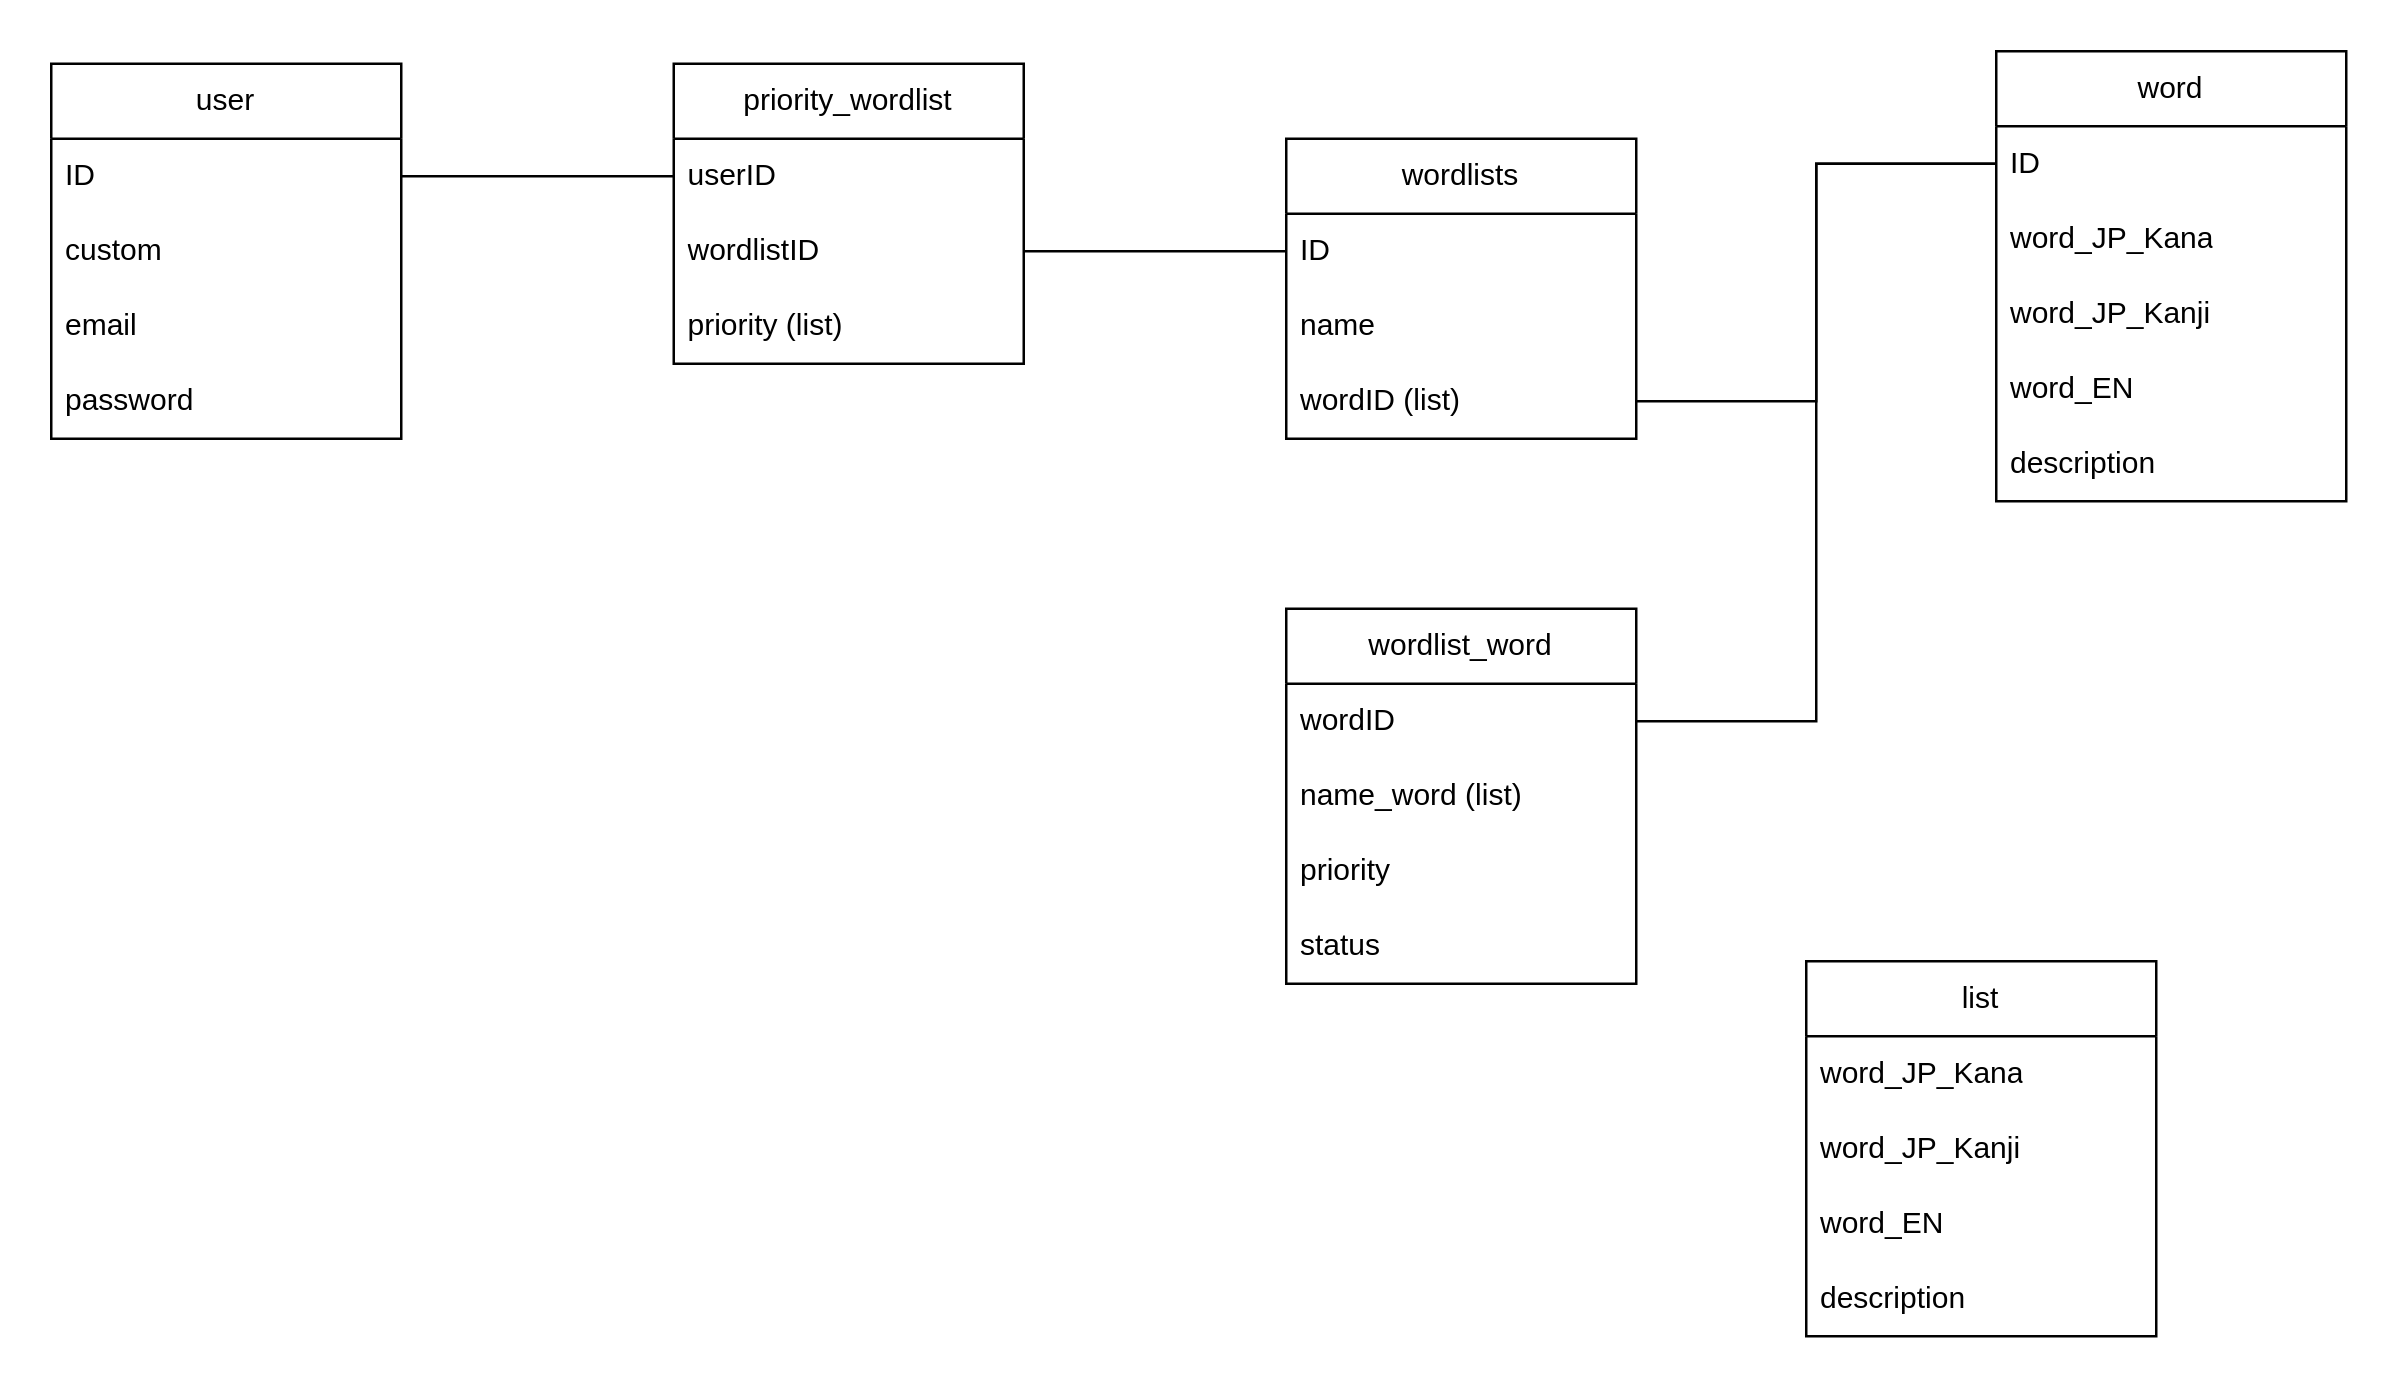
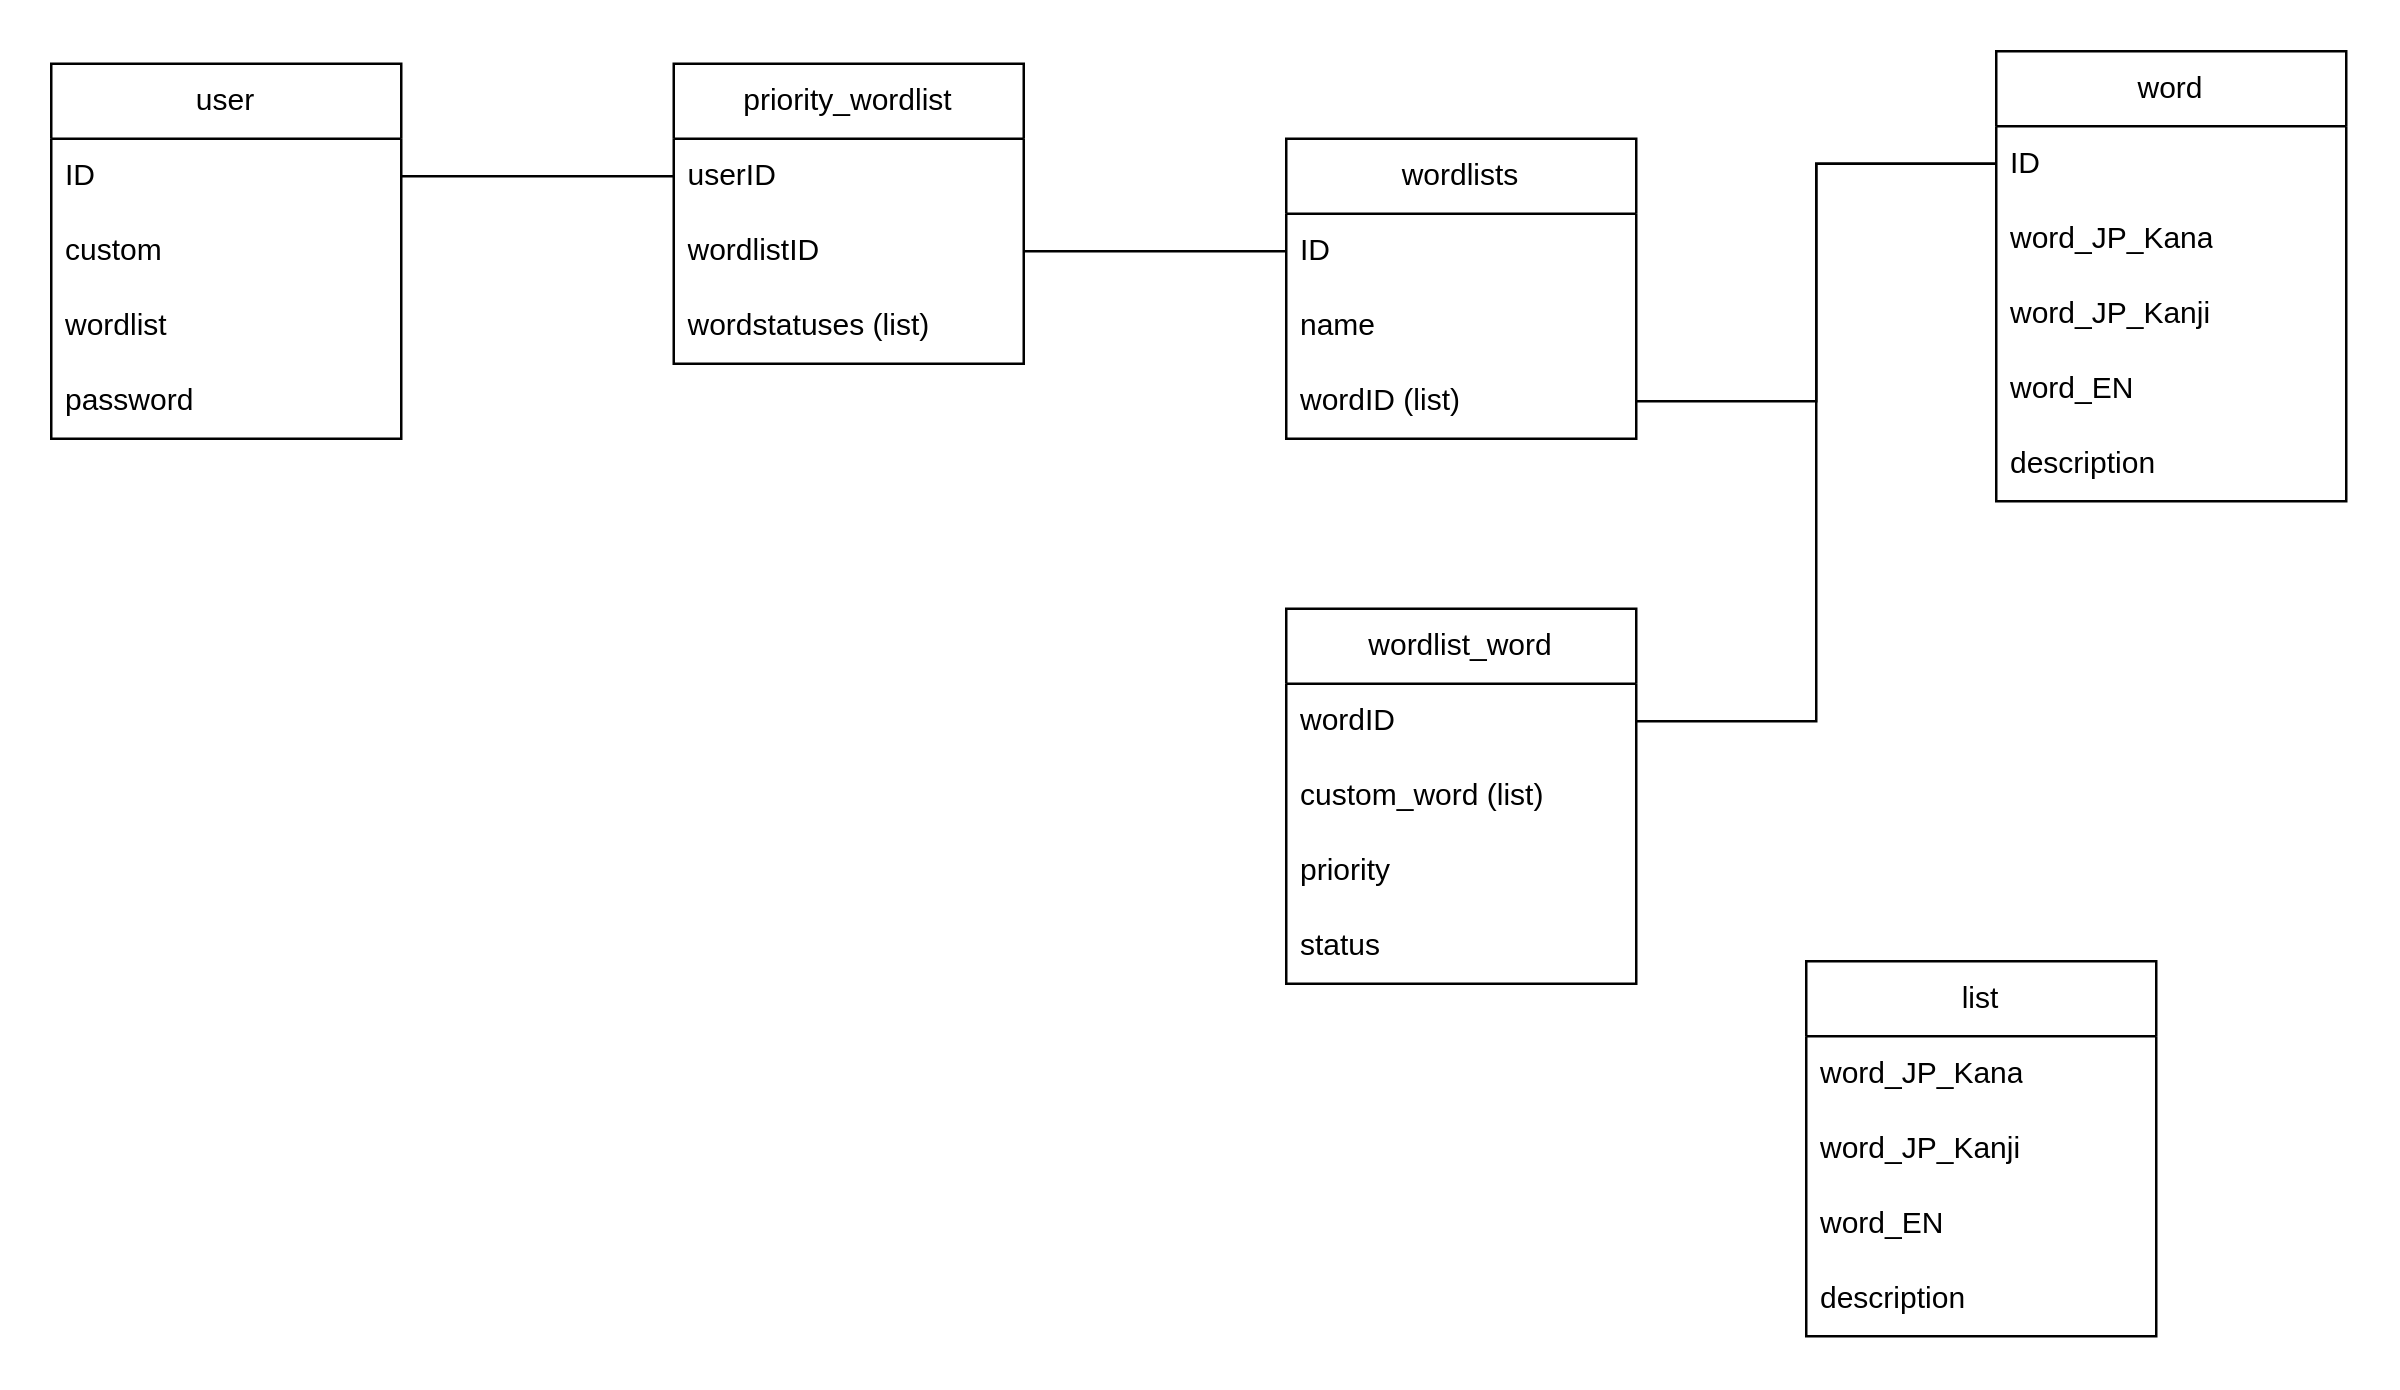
node "email": label "email" -> "wordlist"
node "priority (list)": label "priority (list)" -> "wordstatuses (list)"
node "name_word (list)": label "name_word (list)" -> "custom_word (list)"
